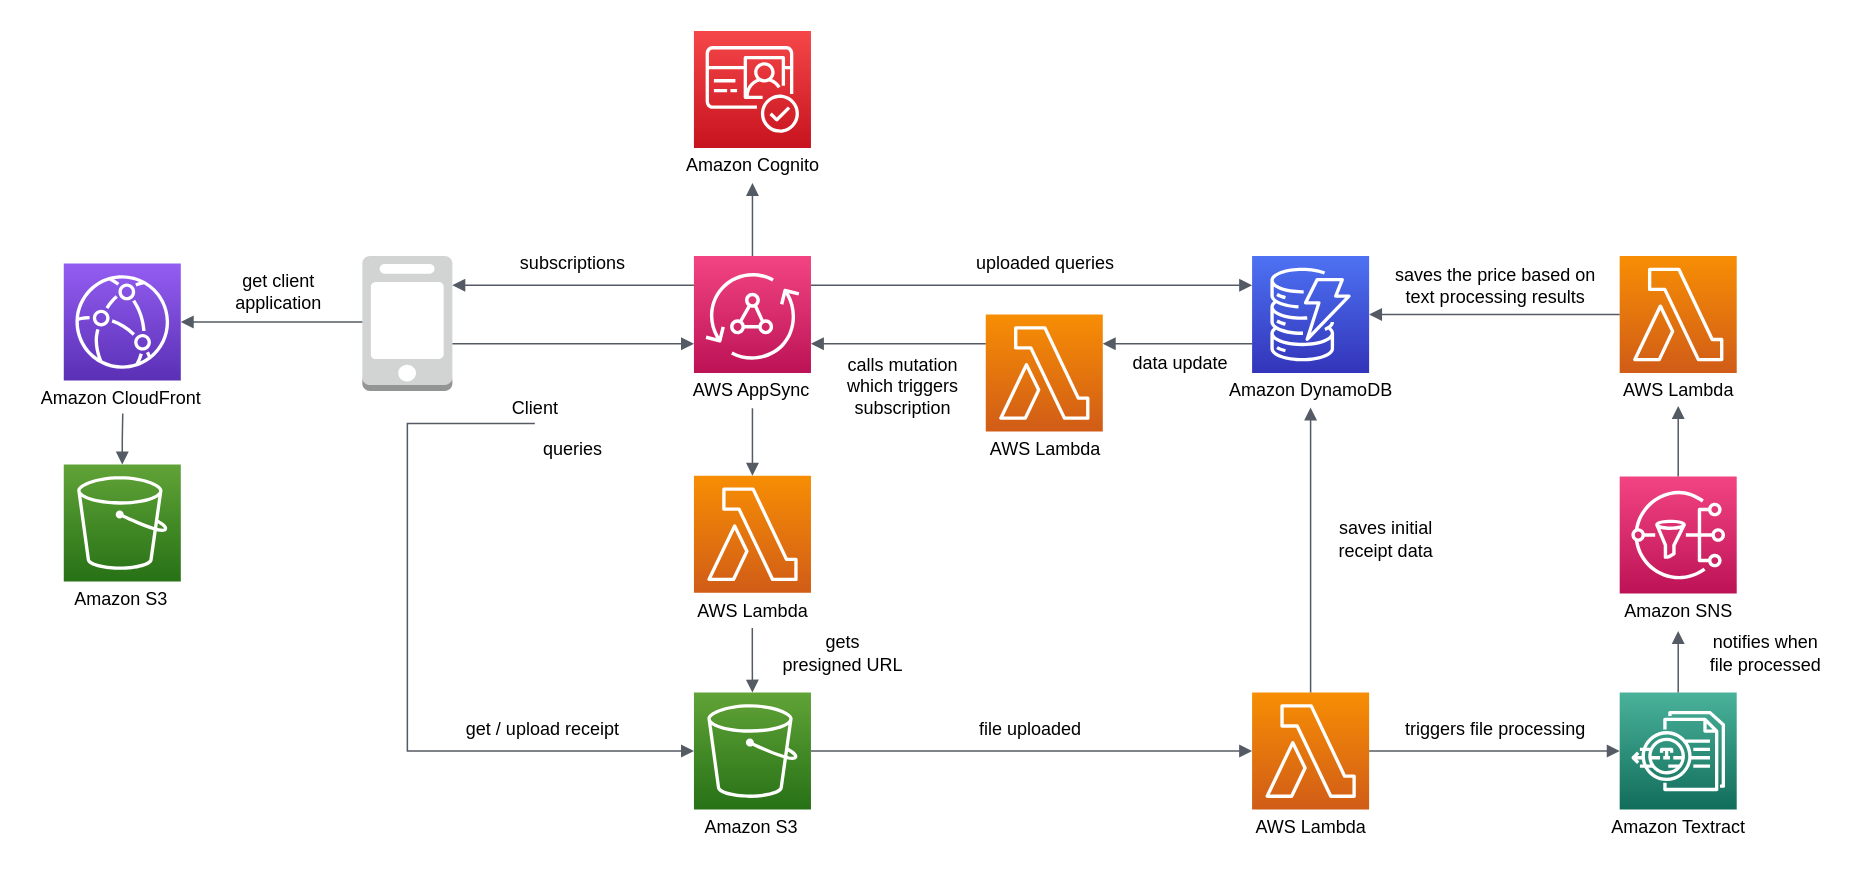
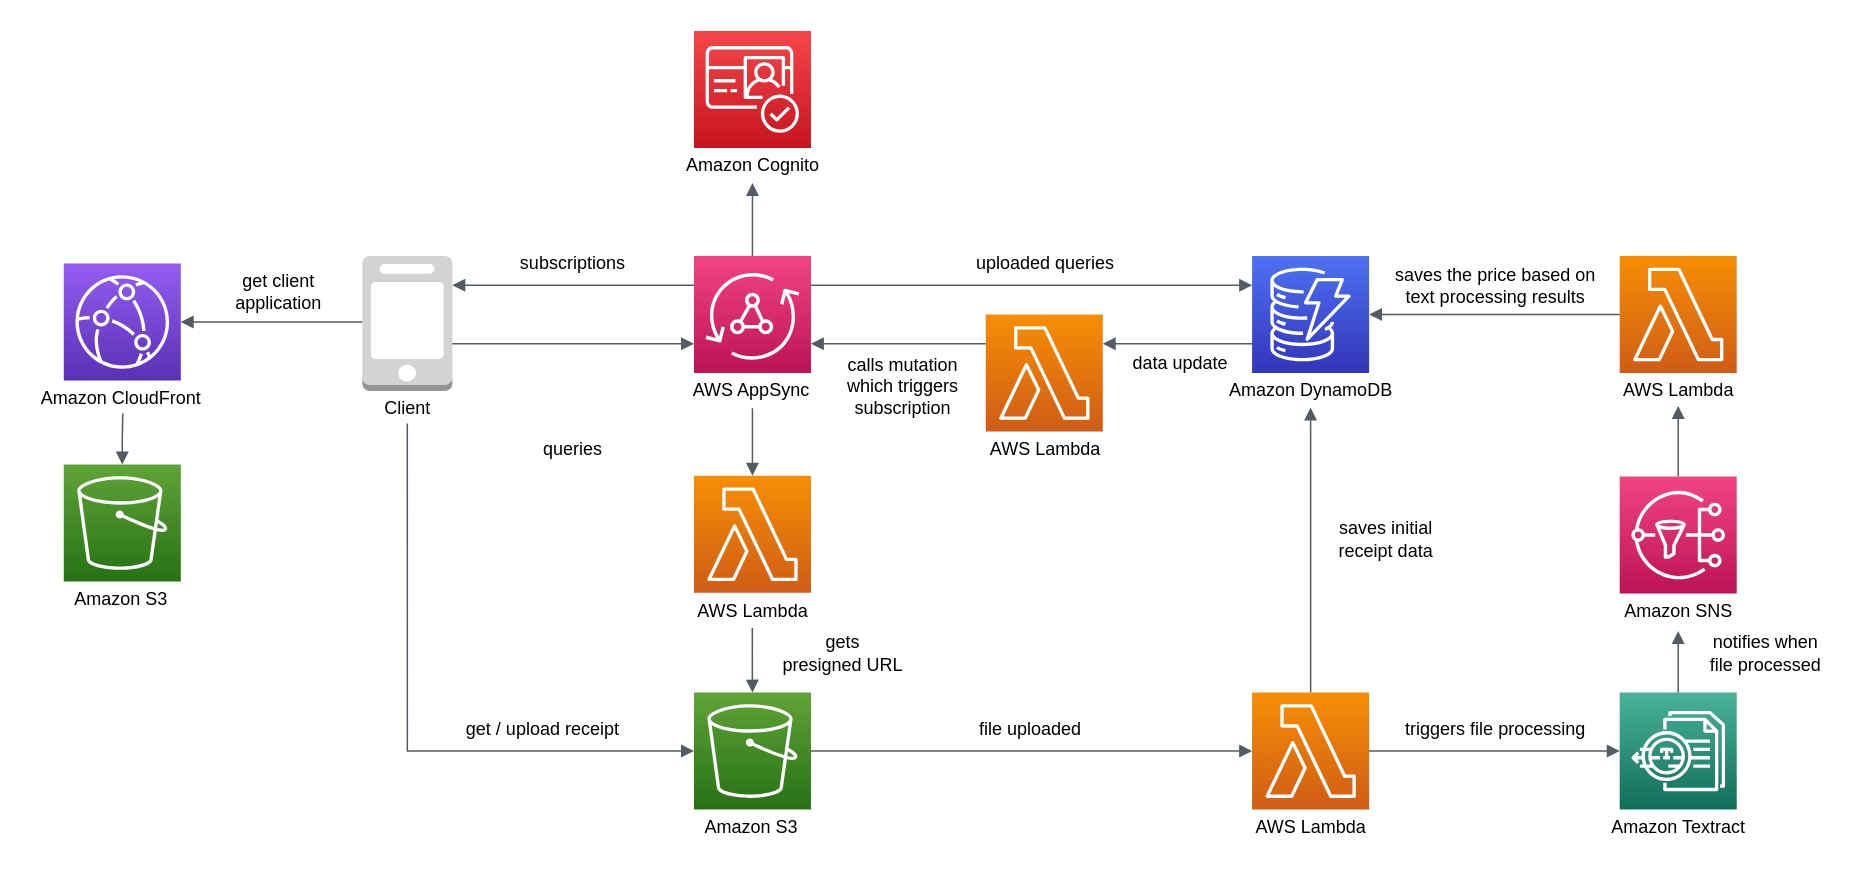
node "Client": moved (535, 409) -> (407, 409)
